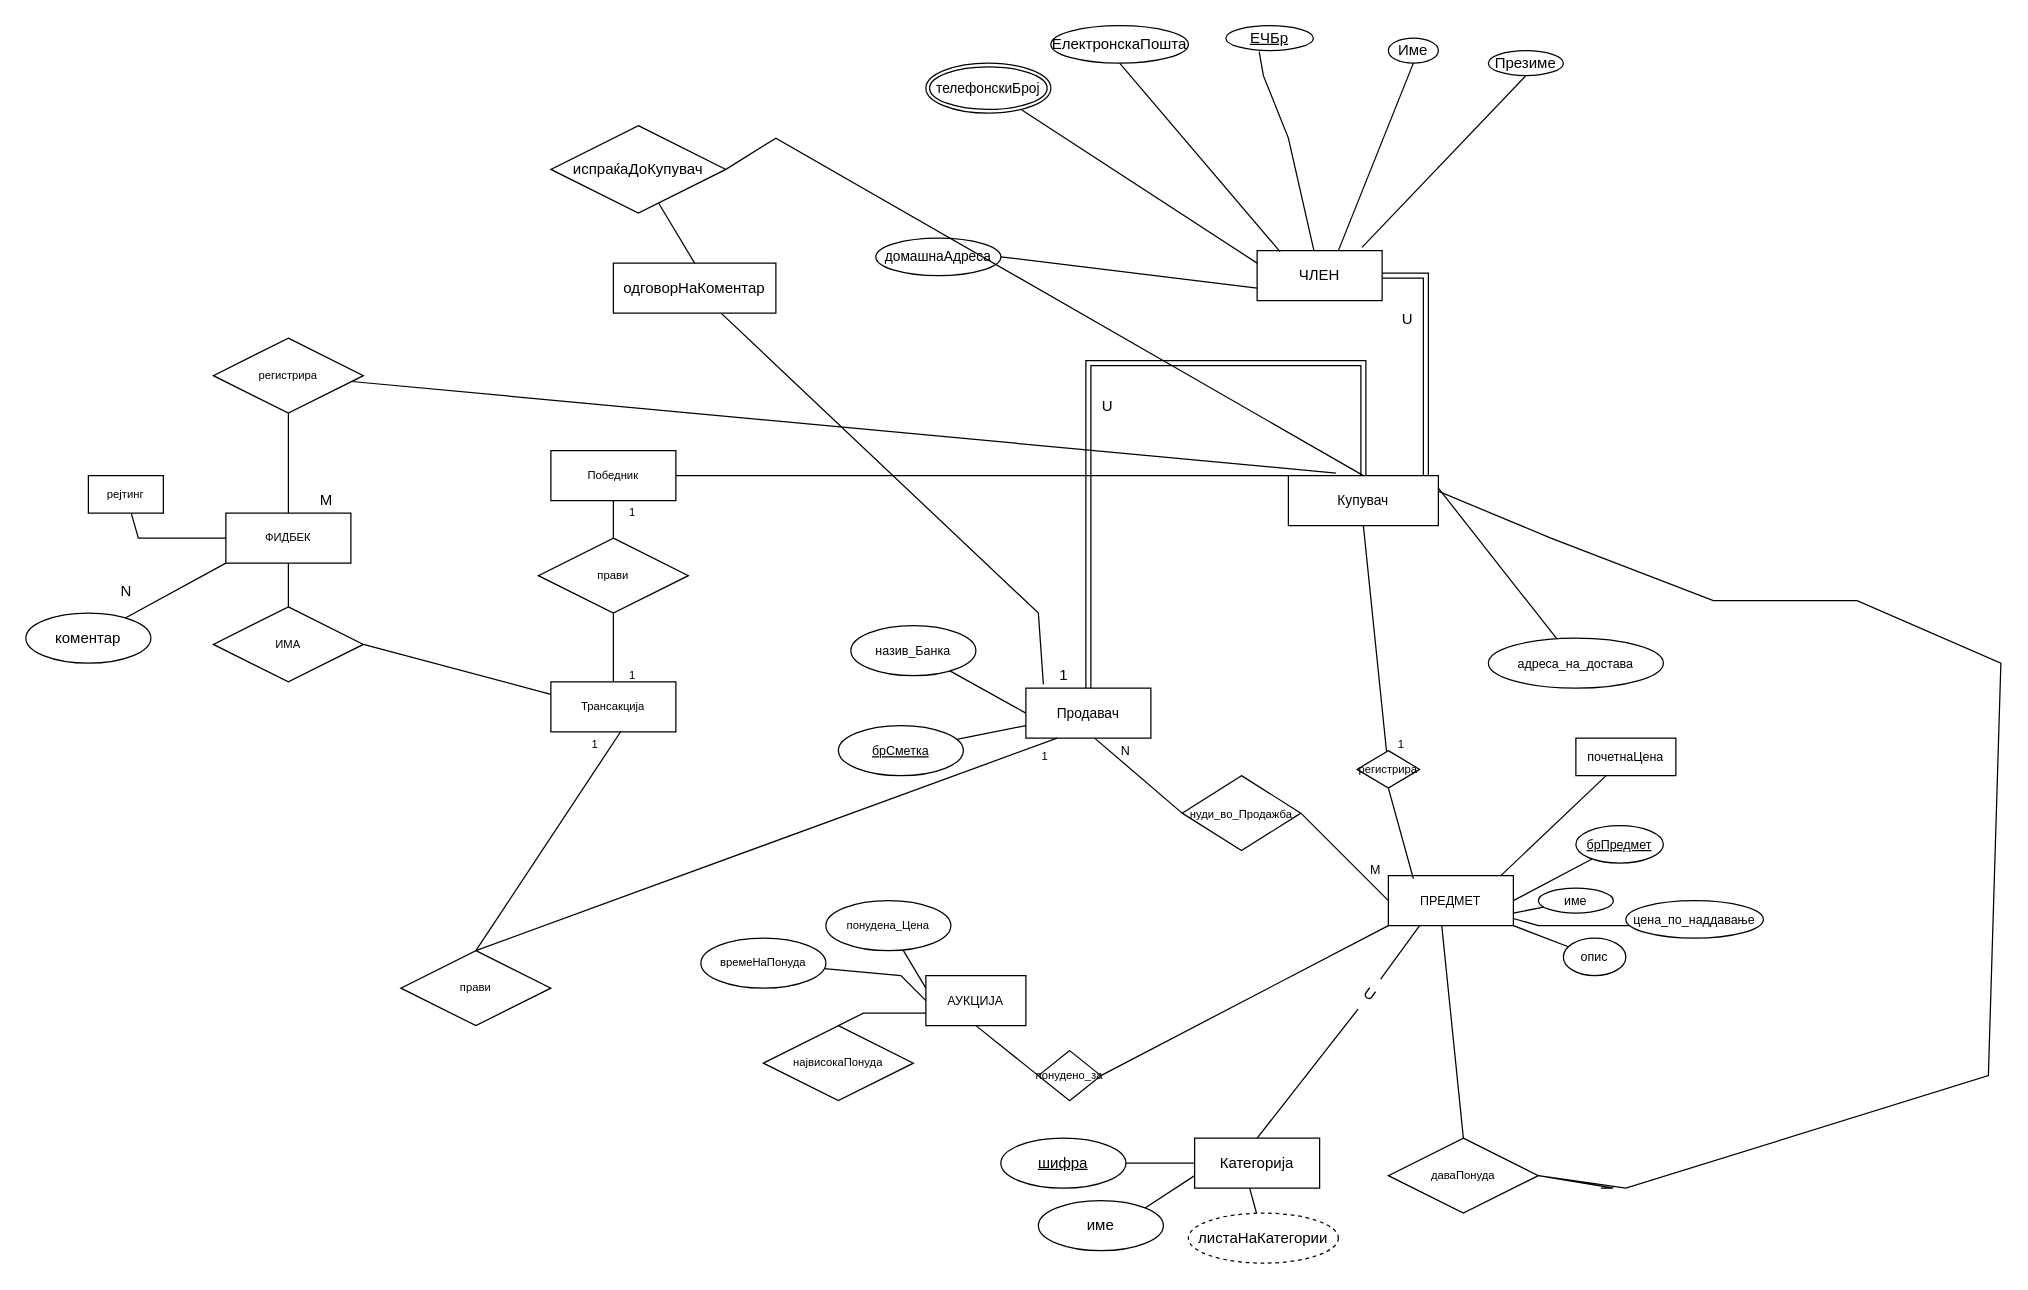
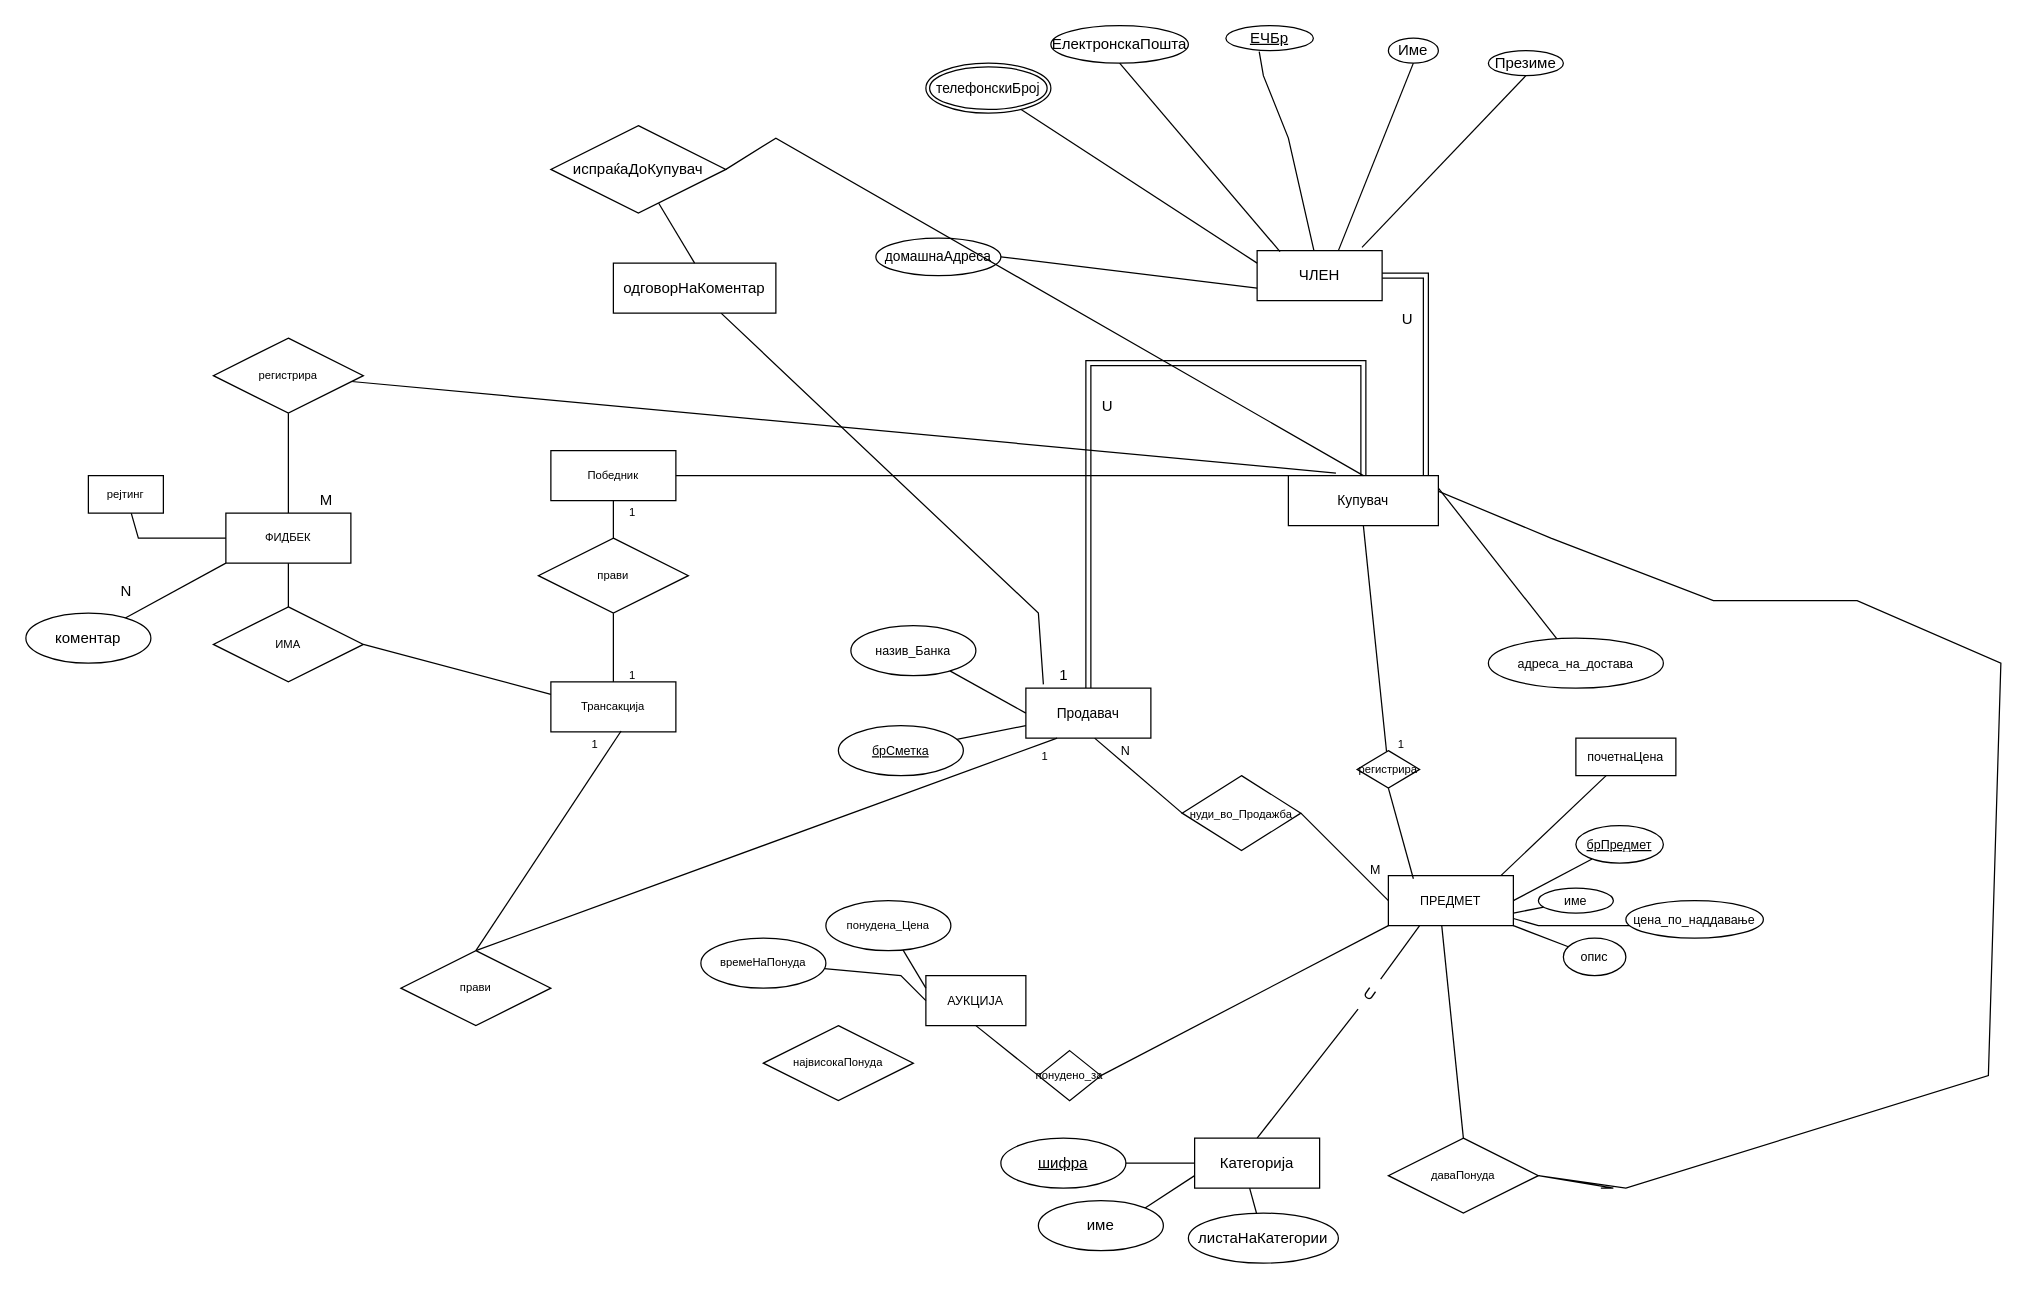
edge "АУКЦИЈА" -- "највисокаПонуда": removed
node "листаНаКатегории": style dashed -> solid
